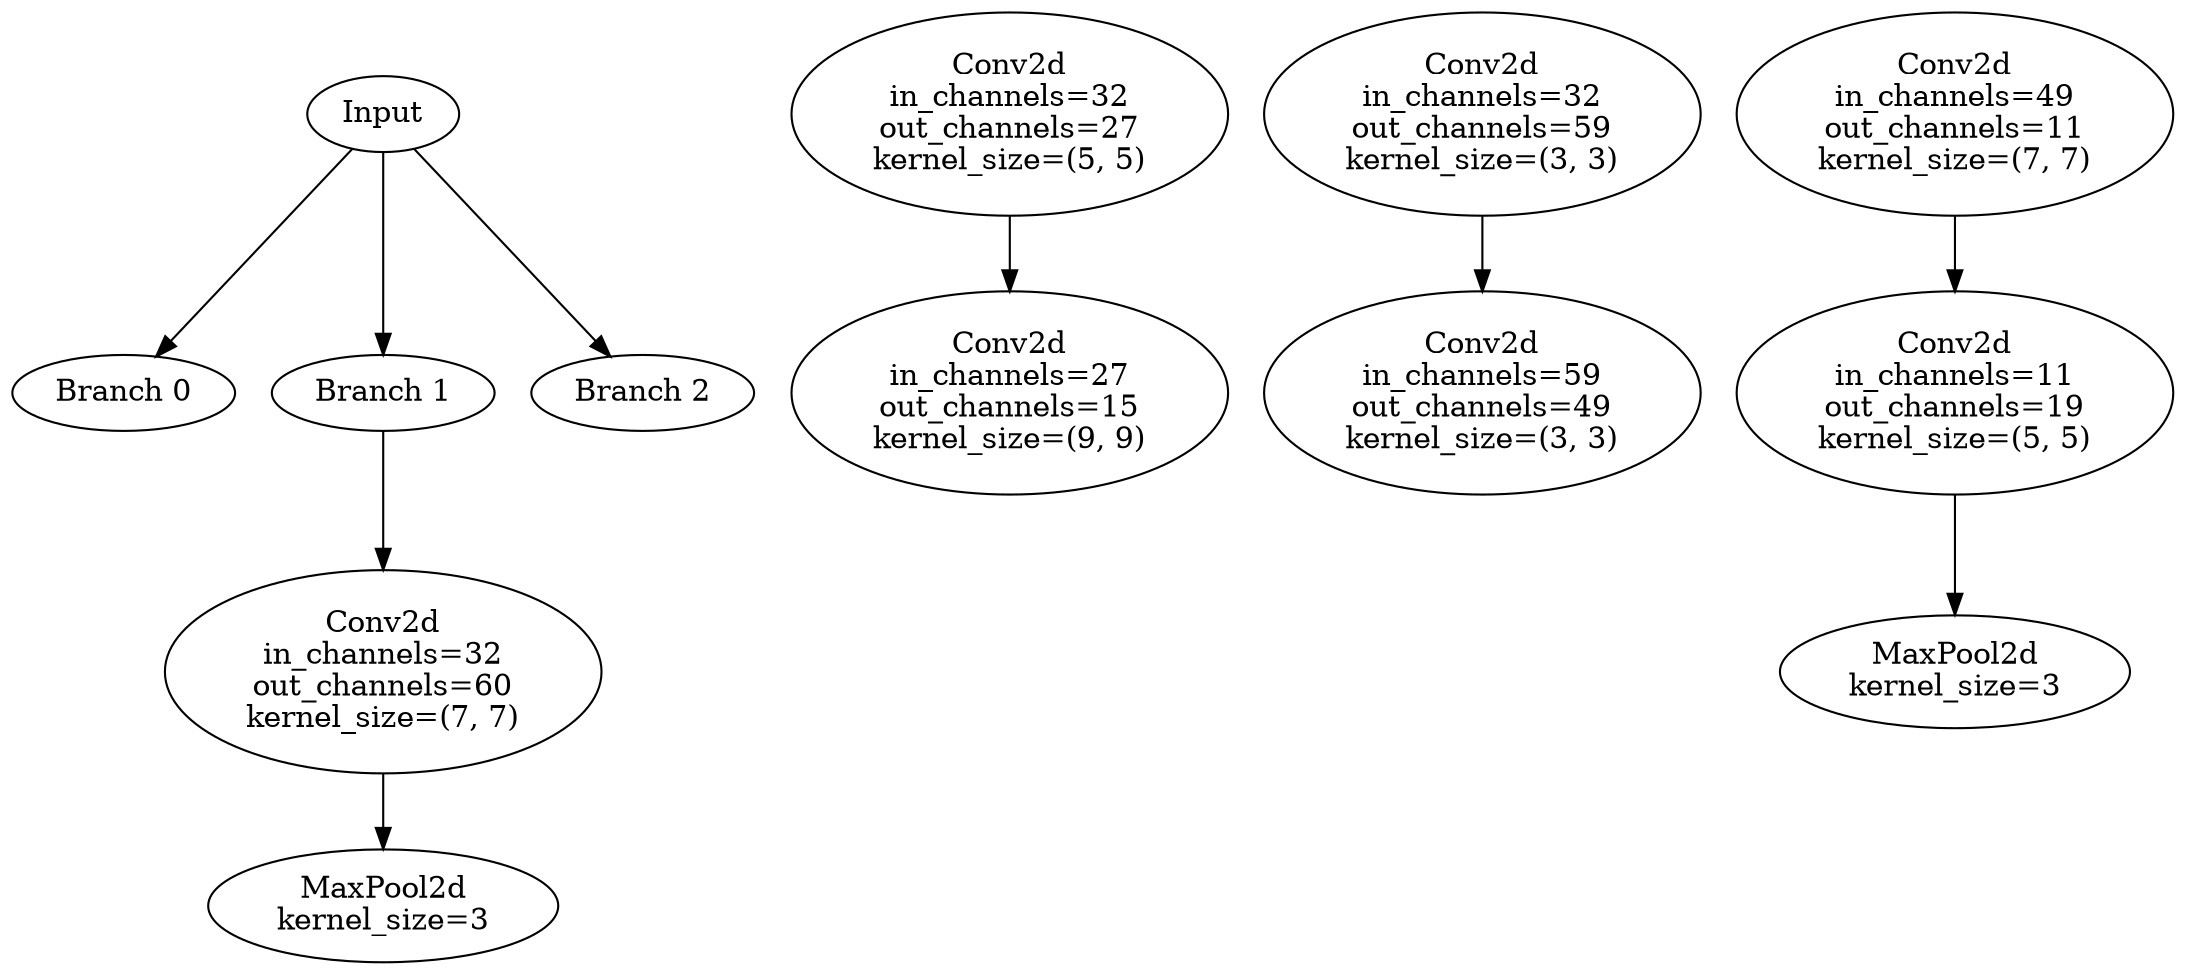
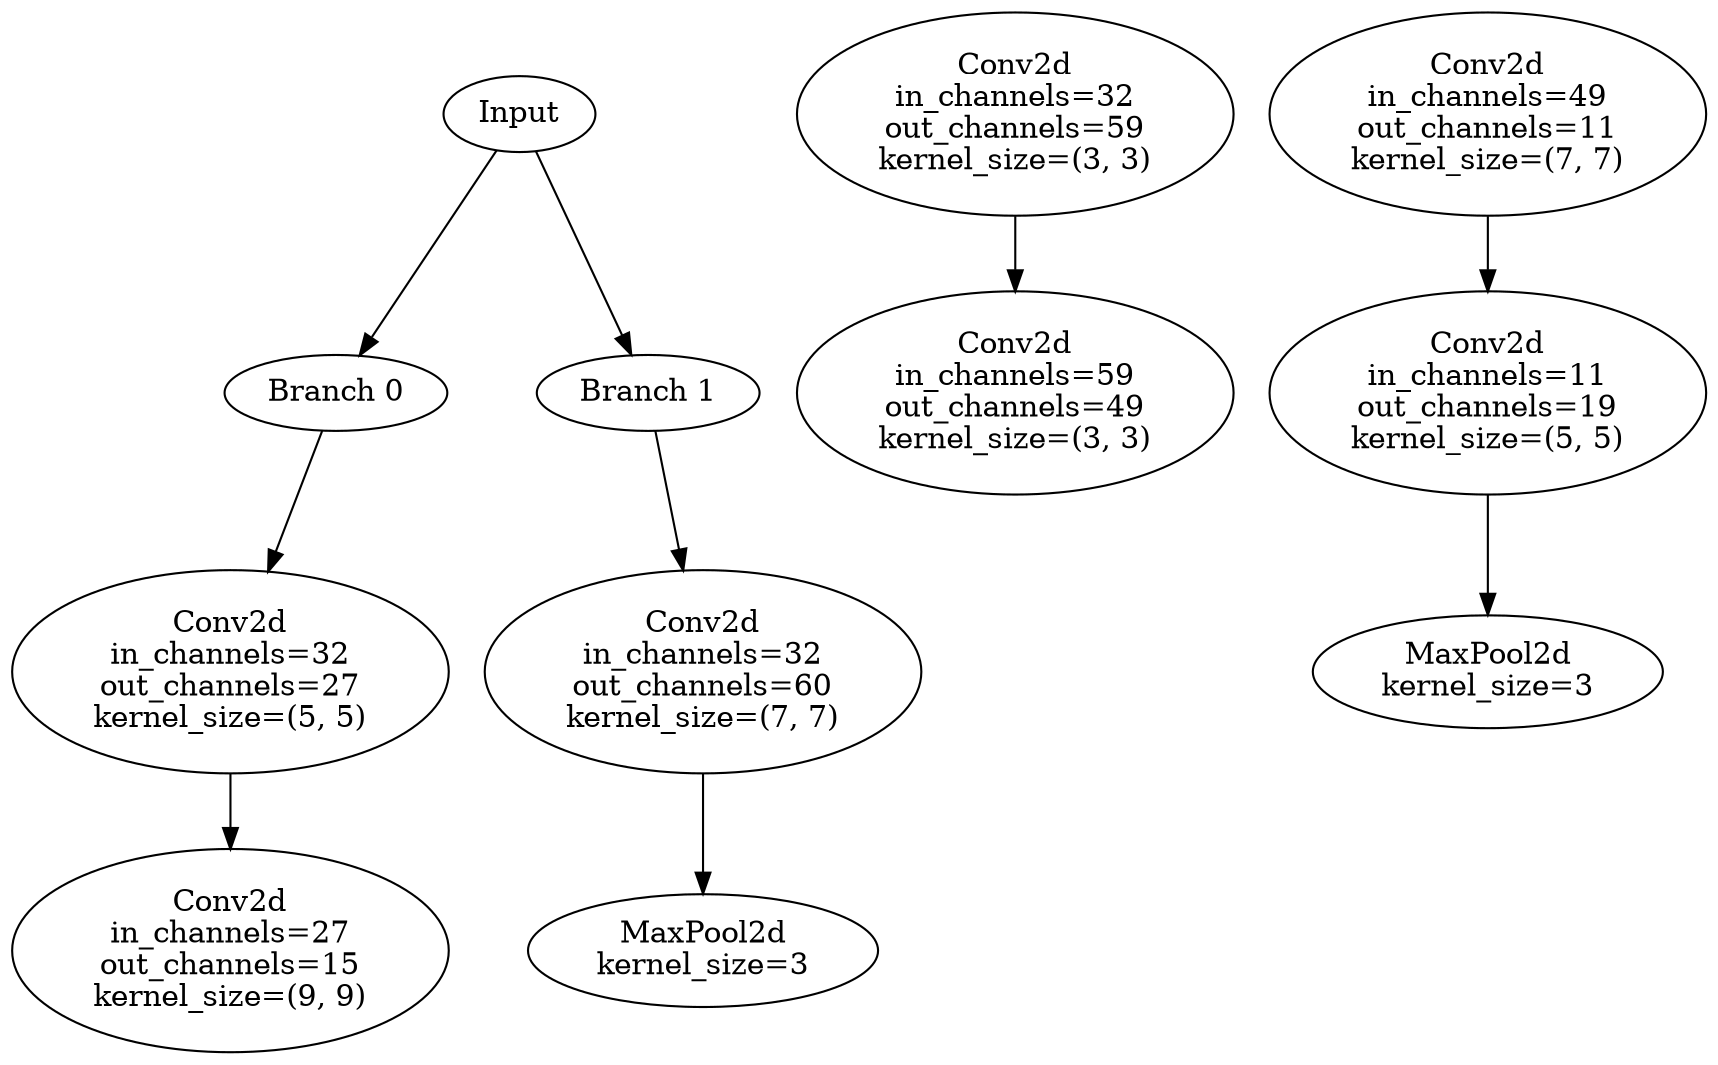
node "Branch 2": removed
edge "Branch 0" -> "Conv2d in_channels=32 out_channels=27 kernel_size=(5, 5)": added
